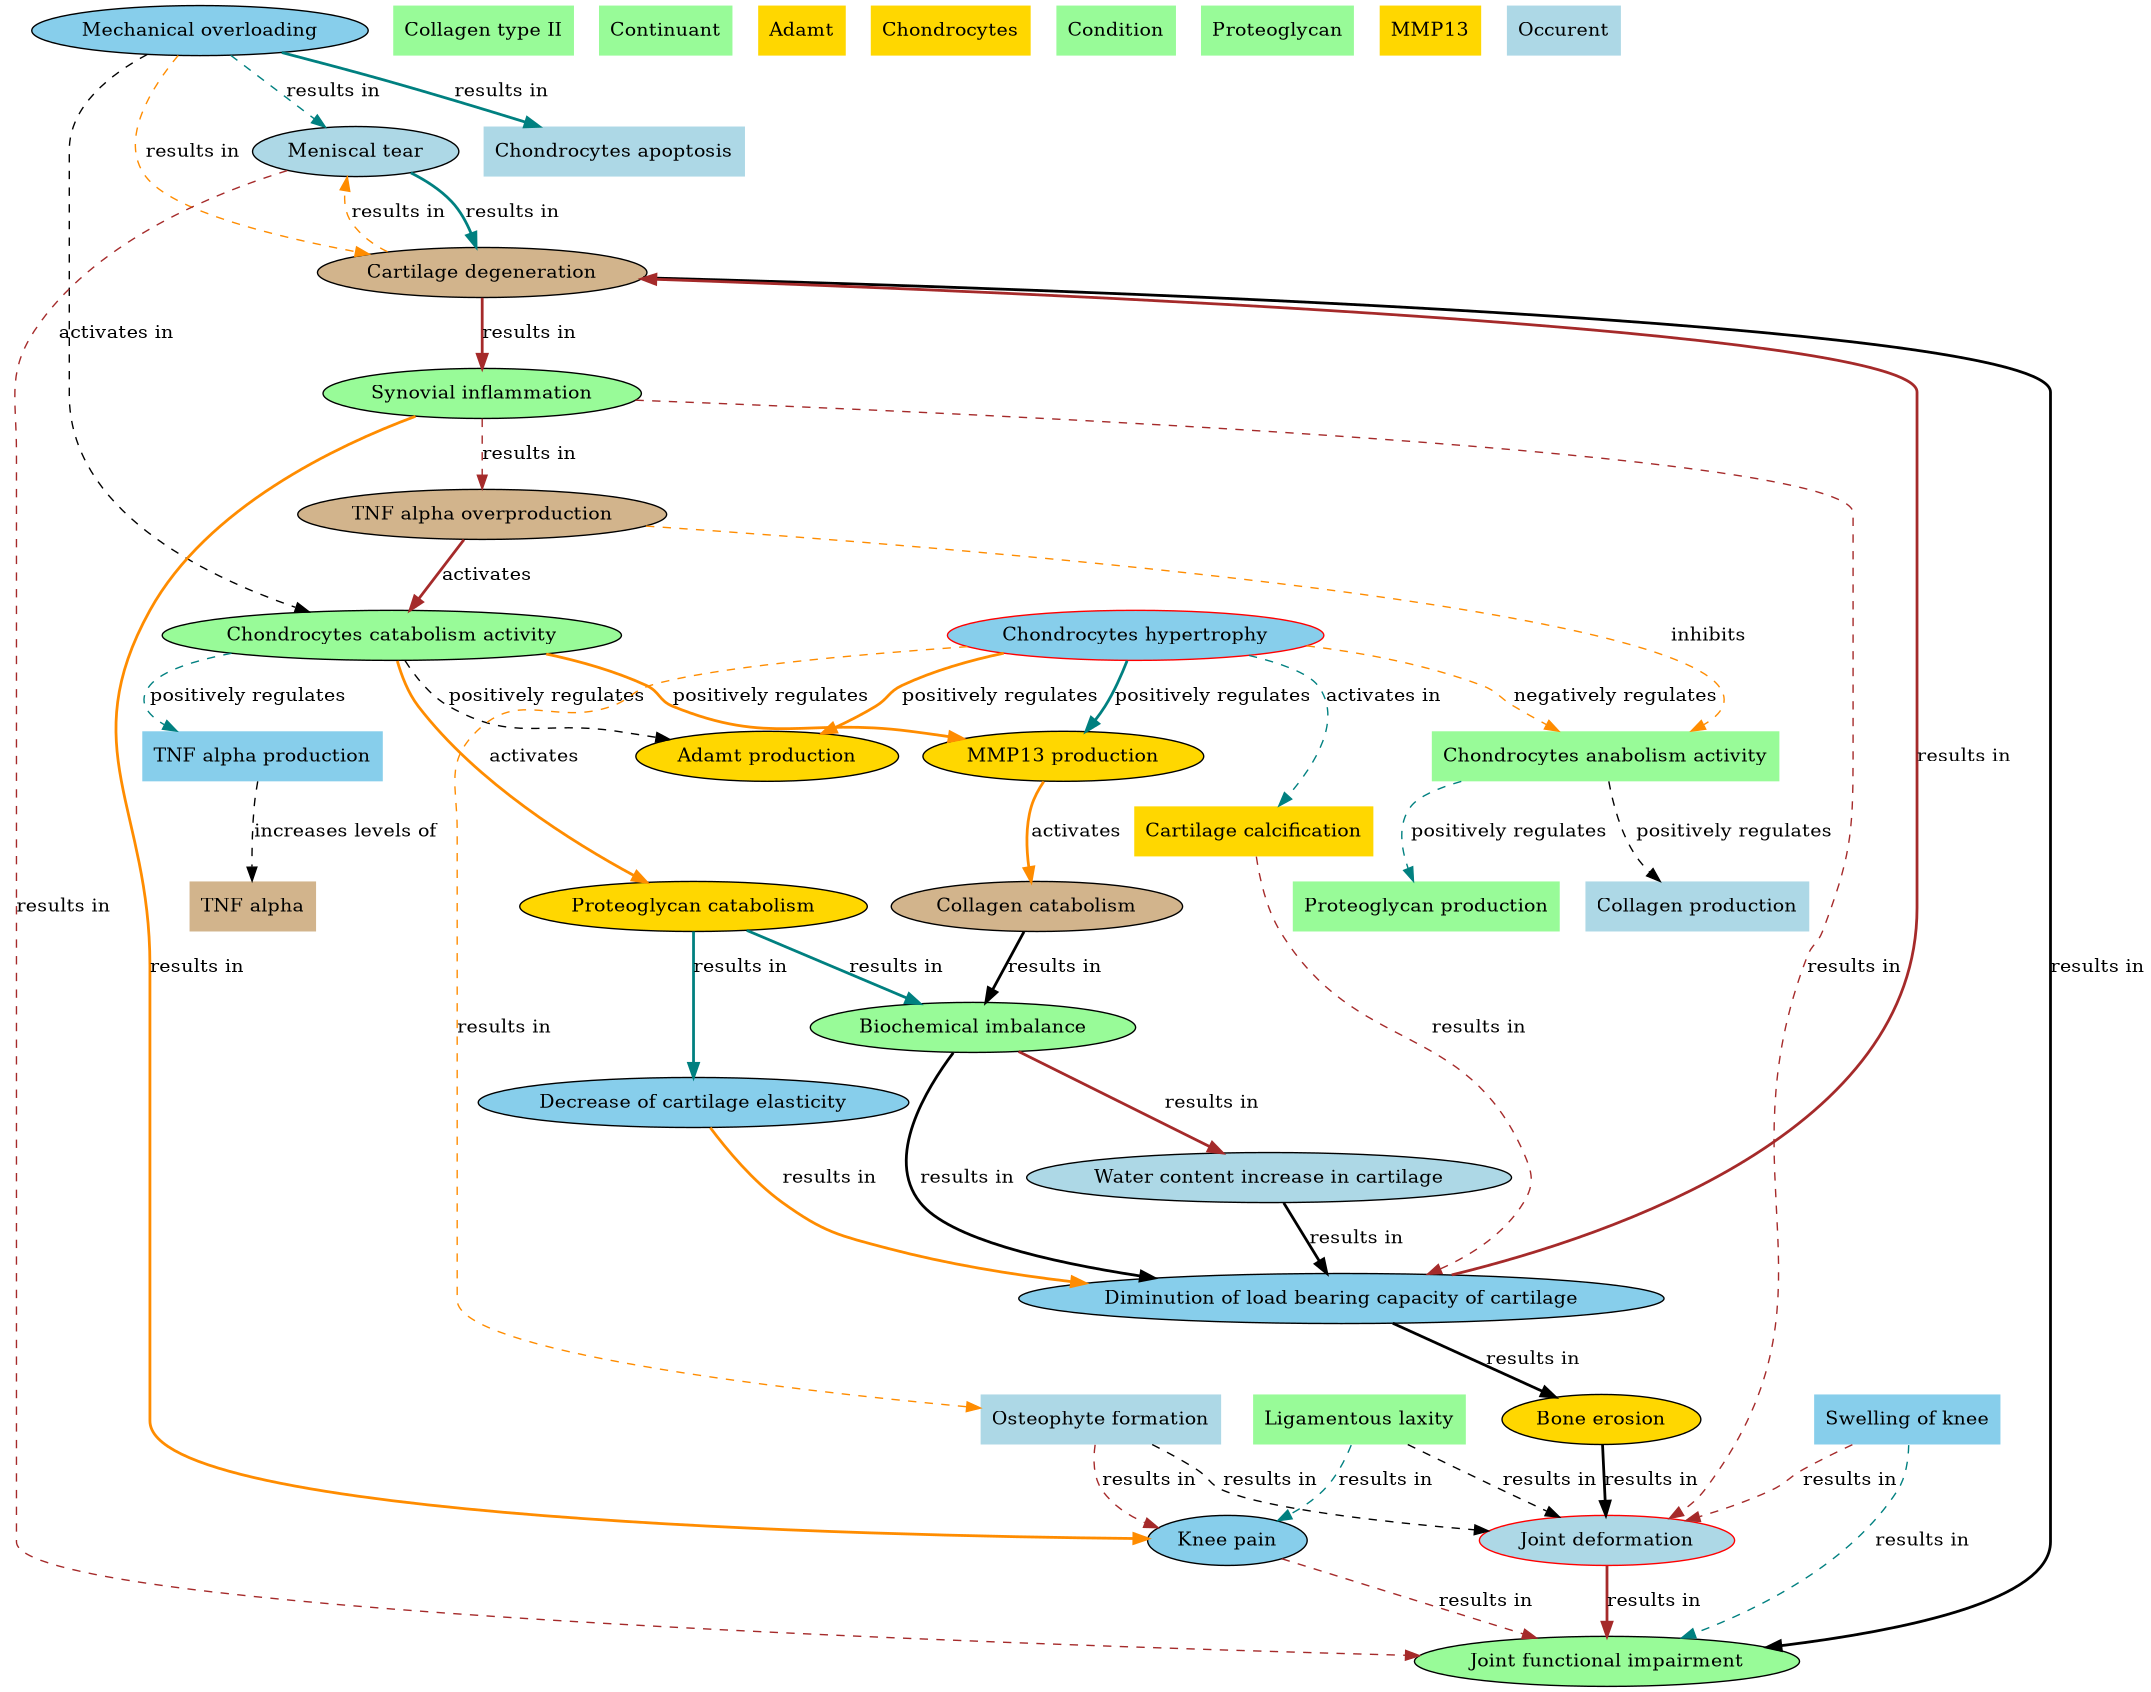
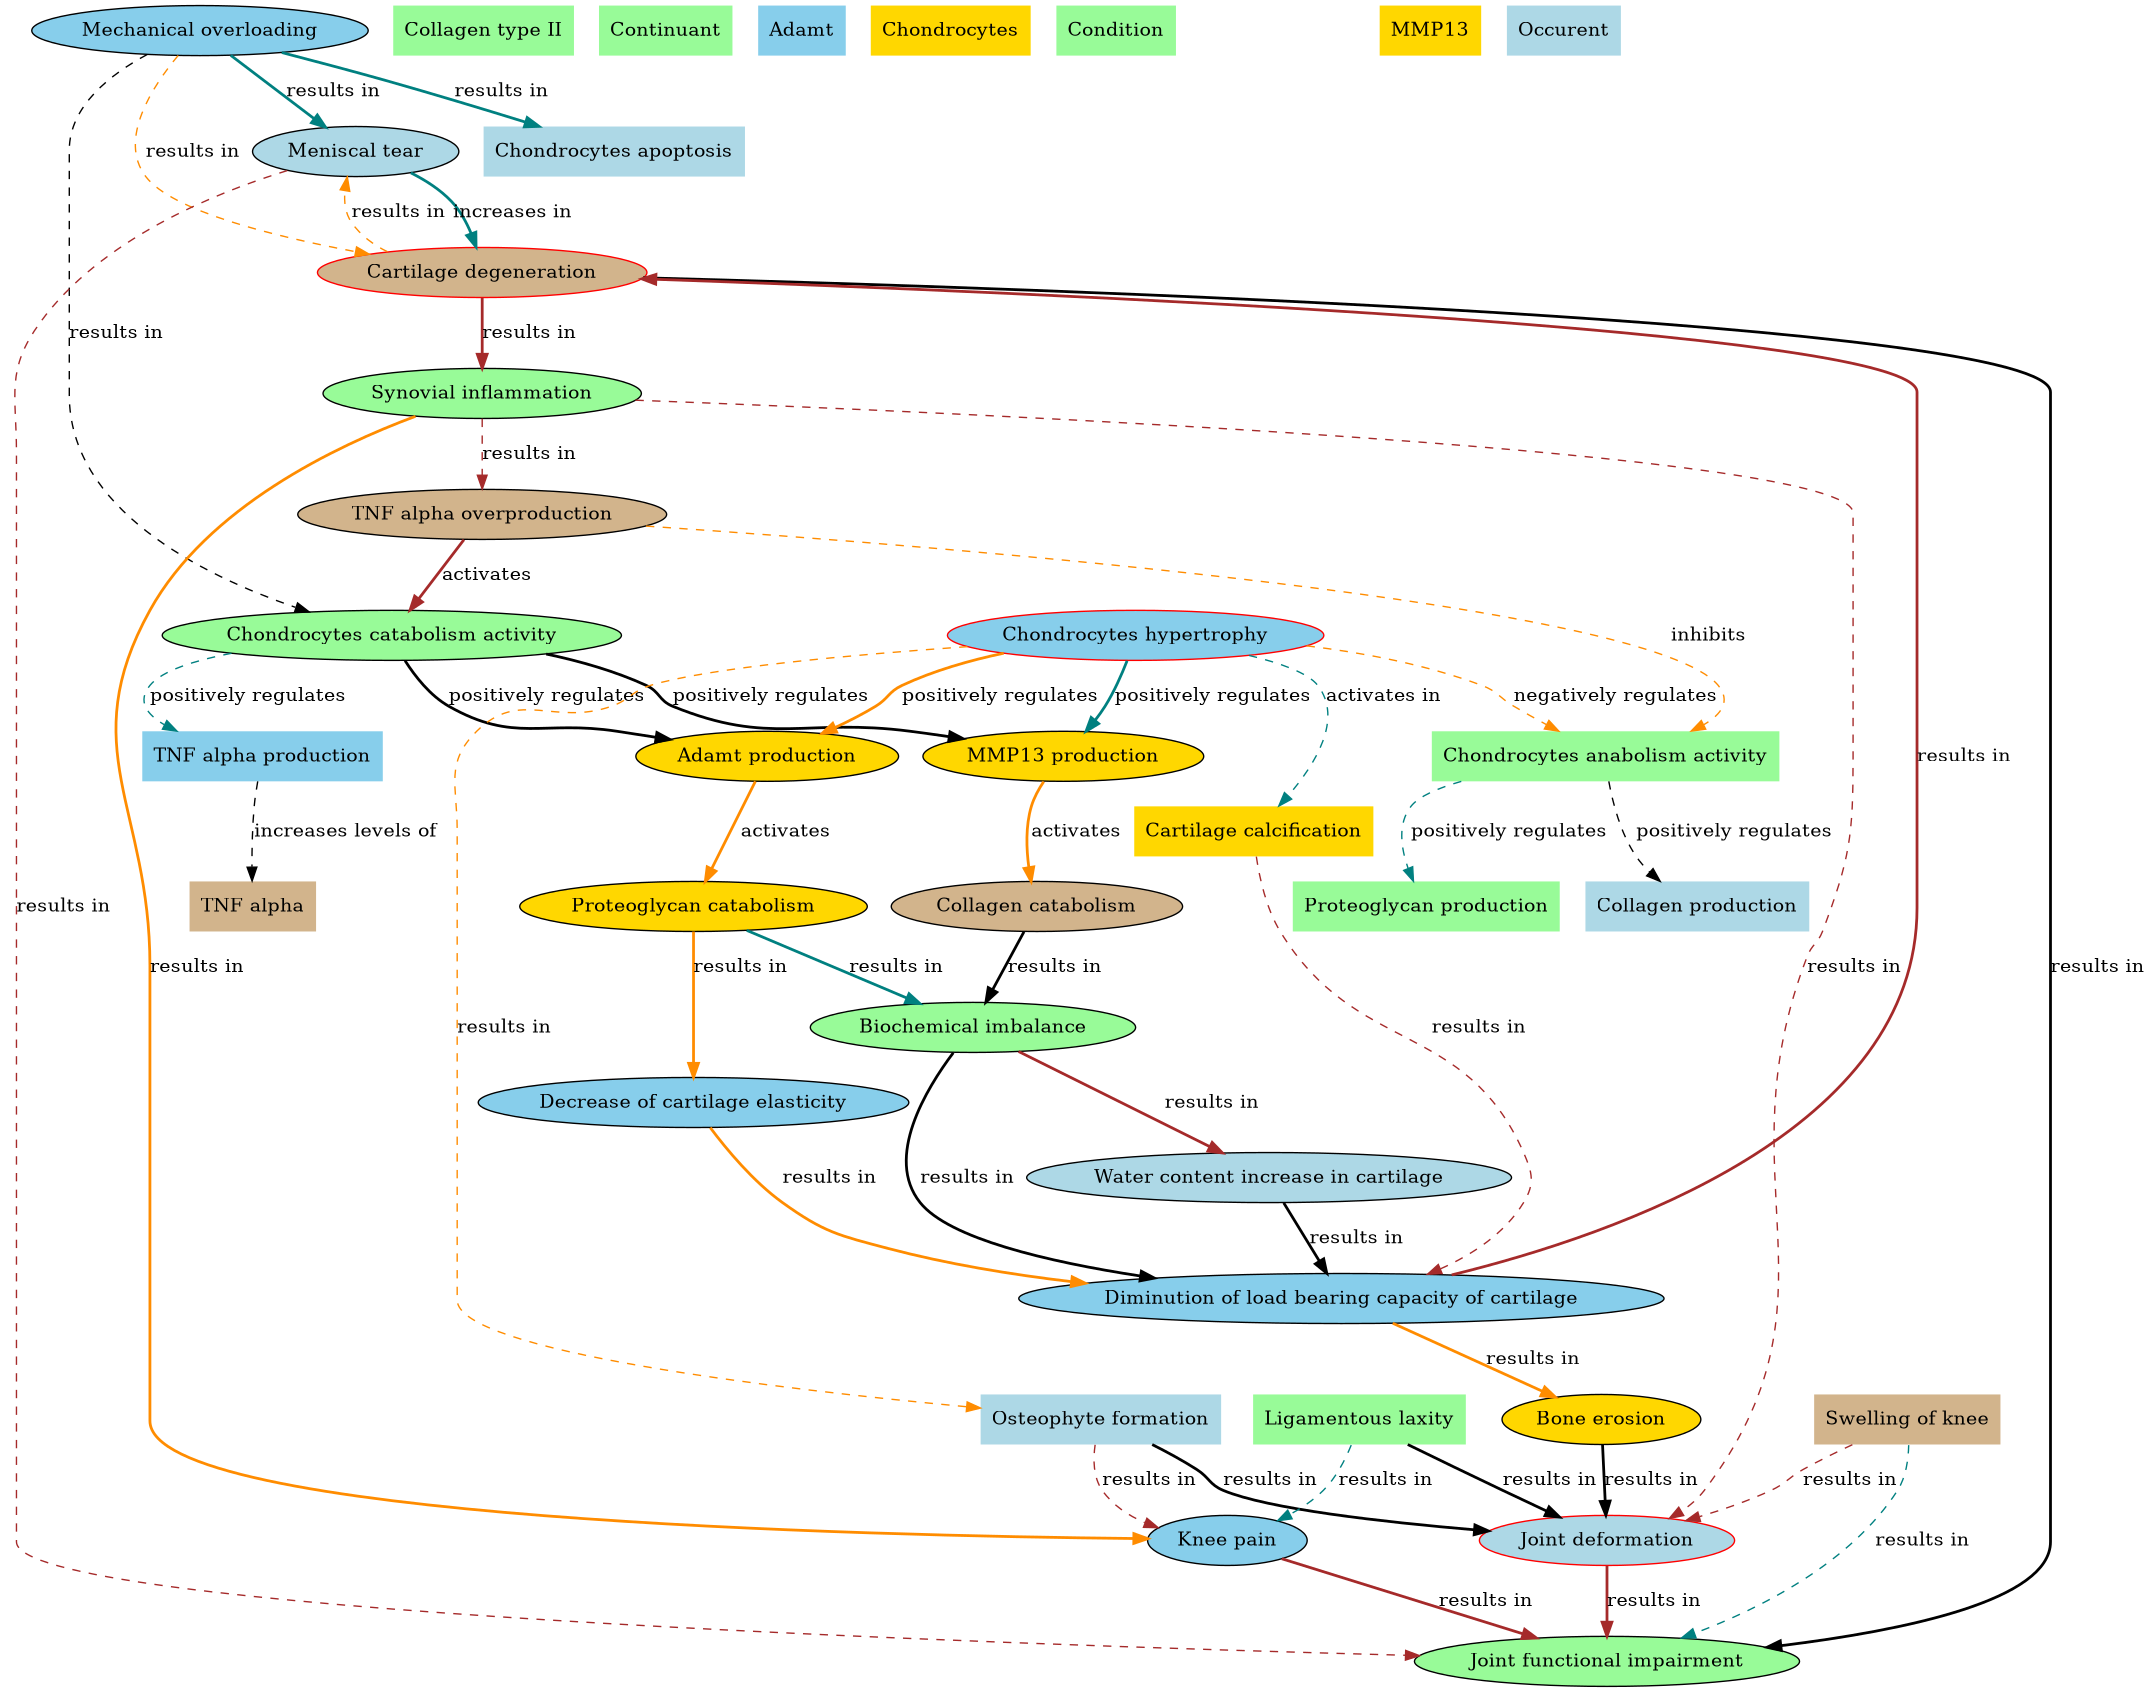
node "Adamt": fillcolor gold -> skyblue
node "Proteoglycan": removed
edge "Mechanical overloading" -> "Meniscal tear": style dashed -> bold
edge "Meniscal tear" -> "Cartilage degeneration": label "results in" -> "increases in"
node "Cartilage degeneration": color black -> red
edge "Mechanical overloading" -> "Chondrocytes catabolism activity": label "activates in" -> "results in"
edge "Chondrocytes catabolism activity" -> "MMP13 production": color darkorange -> black
edge "Chondrocytes catabolism activity" -> "Adamt production": style dashed -> bold
edge "Chondrocytes catabolism activity" -> "Proteoglycan catabolism": now "Adamt production" -> "Proteoglycan catabolism"
edge "Proteoglycan catabolism" -> "Decrease of cartilage elasticity": color teal -> darkorange
edge "Diminution of load bearing capacity of cartilage" -> "Bone erosion": color black -> darkorange
node "Swelling of knee": fillcolor skyblue -> tan
edge "Ligamentous laxity" -> "Joint deformation": style dashed -> bold
edge "Osteophyte formation" -> "Joint deformation": style dashed -> bold
edge "Knee pain" -> "Joint functional impairment": style dashed -> bold
